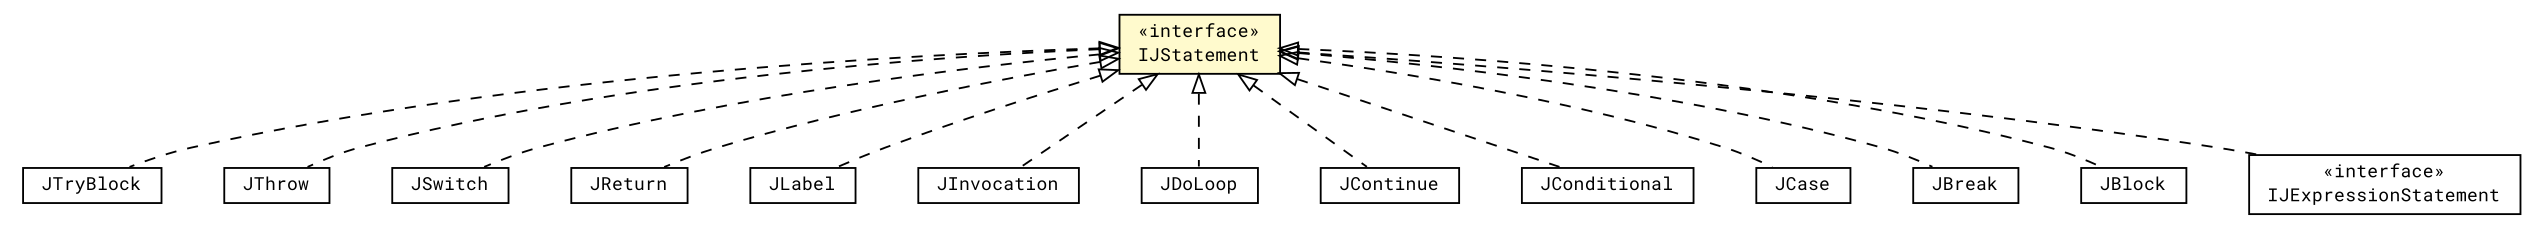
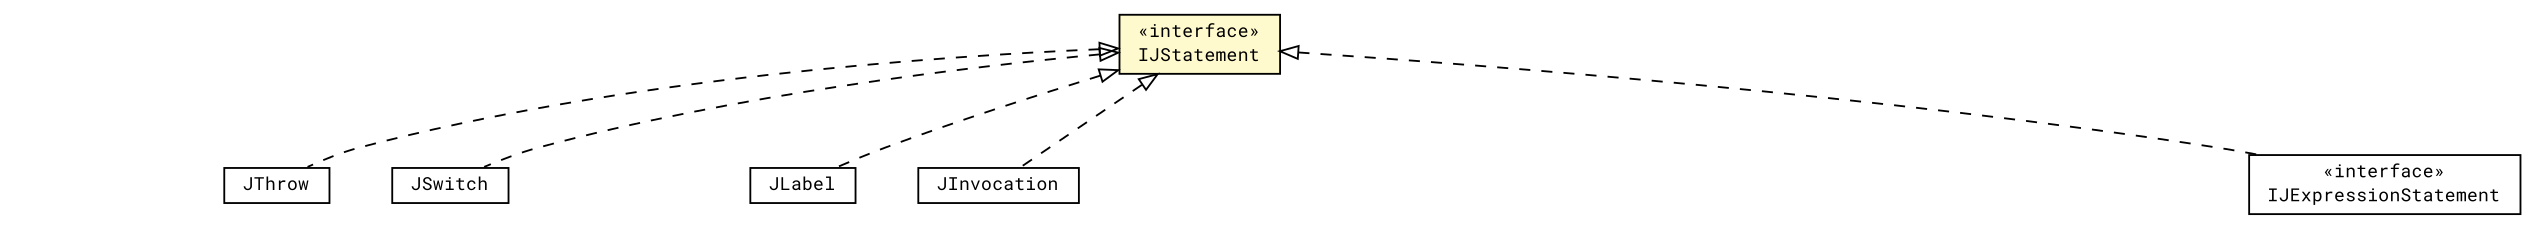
node "JTryBlock": removed
node "JReturn": removed
node "JDoLoop": removed
node "JContinue": removed
node "JConditional": removed
node "JCase": removed
node "JBreak": removed
node "JBlock": removed
